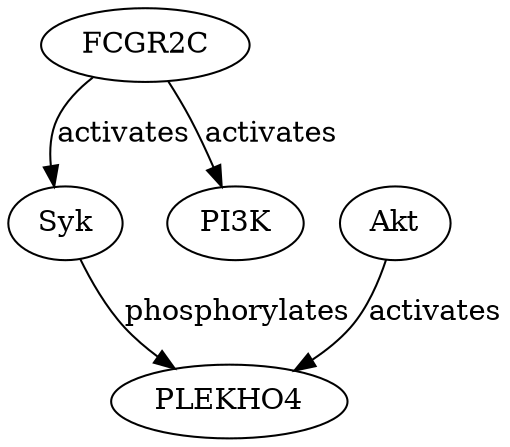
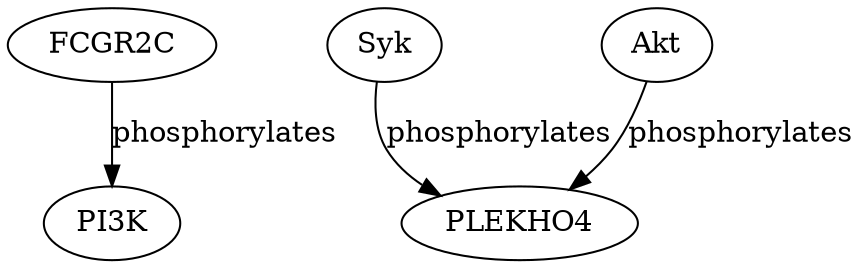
edge "FCGR2C" -> "Syk": removed, label "activates"
edge "FCGR2C" -> "PI3K": label "activates" -> "phosphorylates"
edge "Akt" -> "PLEKHO4": label "activates" -> "phosphorylates"
